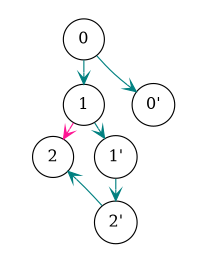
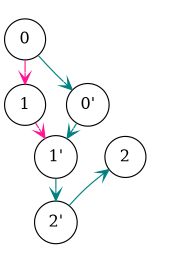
edge "0" -> "1": color teal -> deeppink
edge "1" -> "2": removed
edge "0'" -> "1'": added
edge "1" -> "1'": color teal -> deeppink
